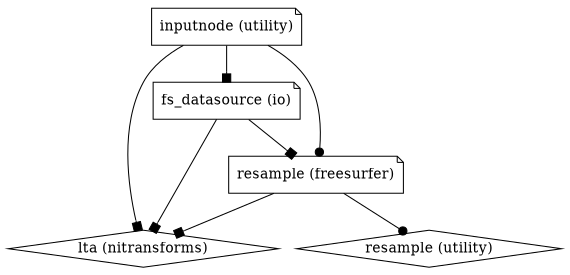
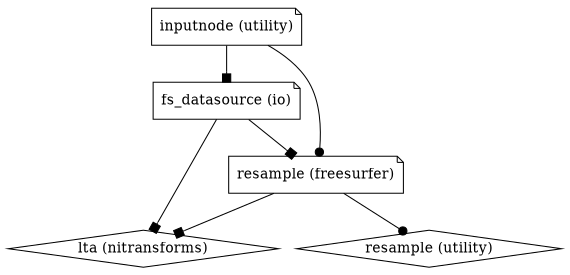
edge "inputnode (utility)" -> "lta (nitransforms)": removed
